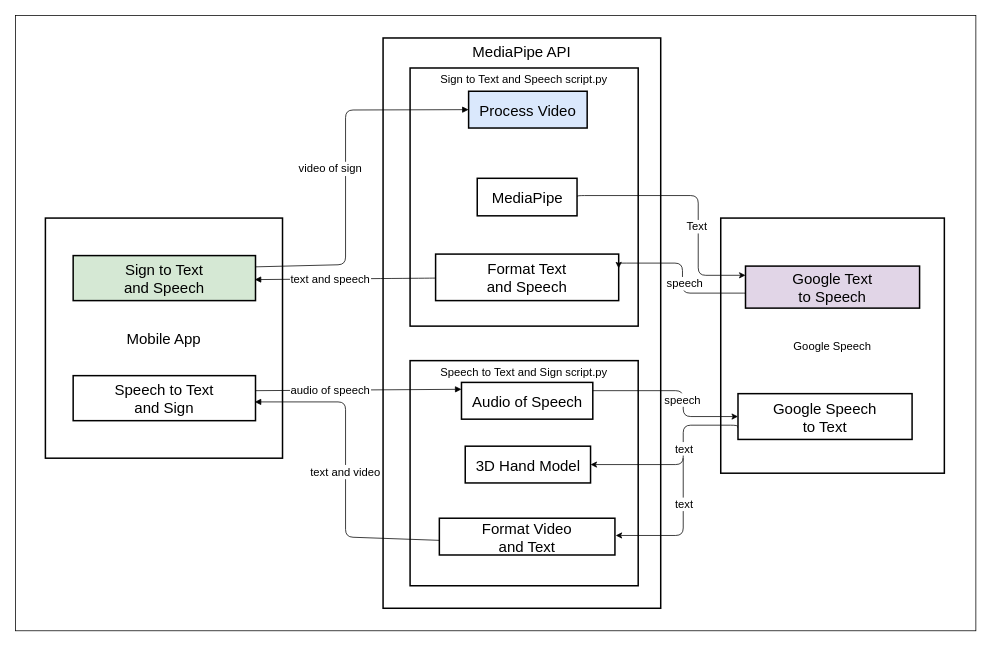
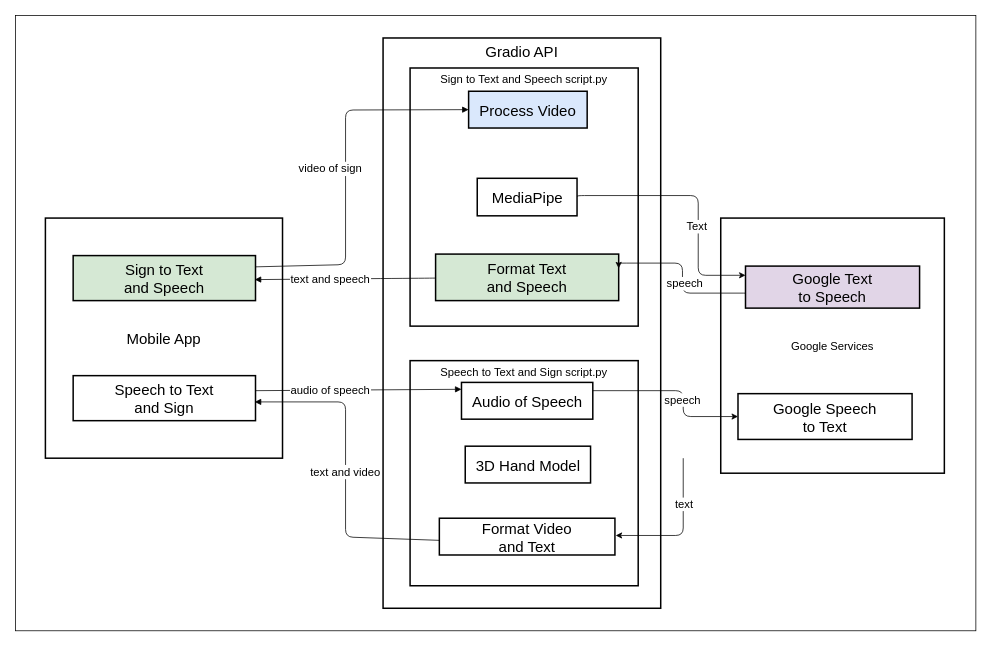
node "MediaPipe API": label "MediaPipe API" -> "Gradio API"
node "Format Text and Speech": fillcolor #ffffff -> #d5e8d4
node "Google Speech": label "Google Speech" -> "Google Services"
edge "Google Speech to Text" -> "3D Hand Model": removed, label "text"
